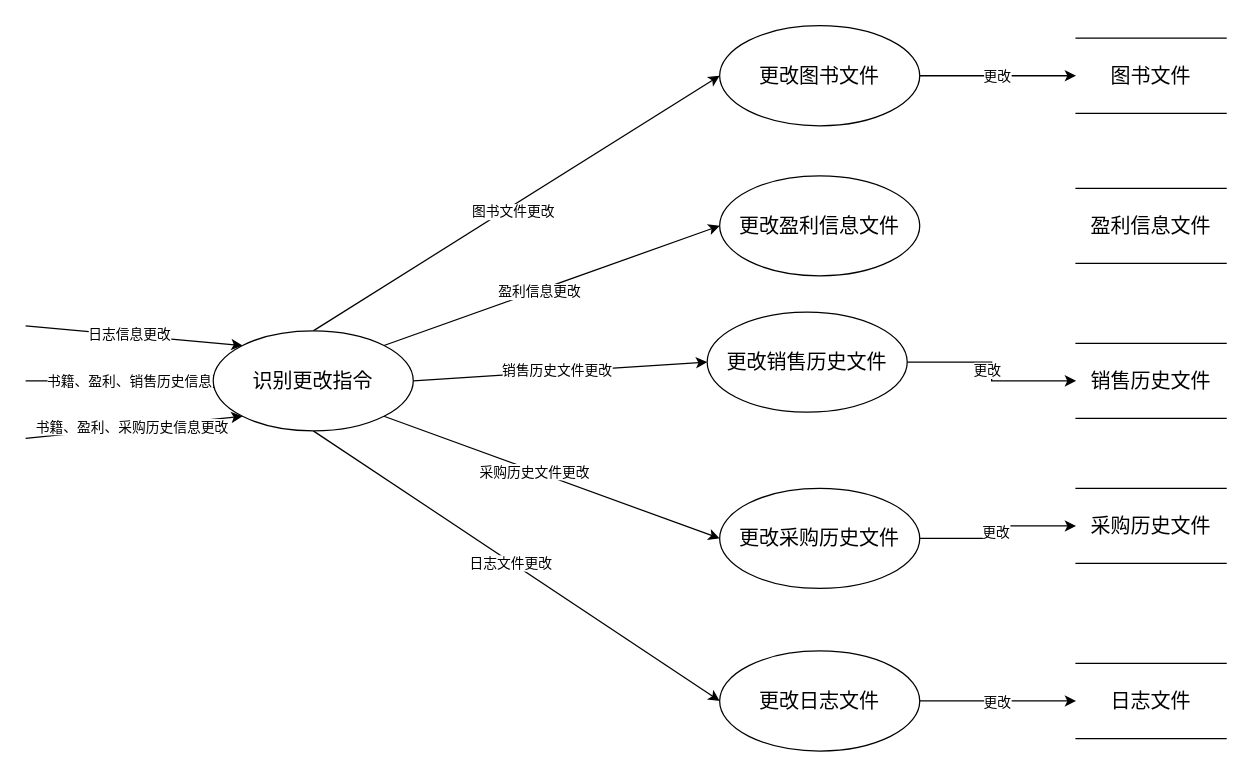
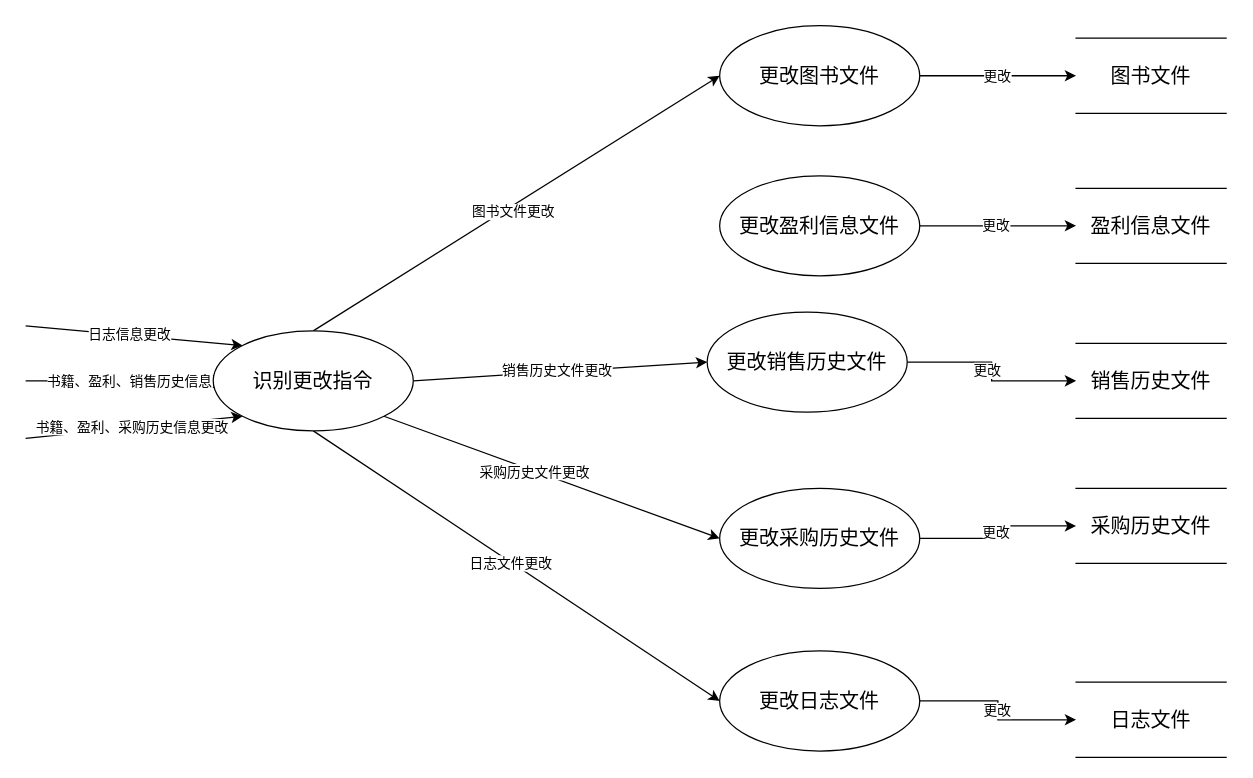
edge "更改盈利信息文件" -> "盈利信息文件": added, label "更改"
edge "识别更改指令" -> "更改盈利信息文件": removed, label "盈利信息更改"
node "日志文件": moved (1151, 701) -> (1151, 719)
